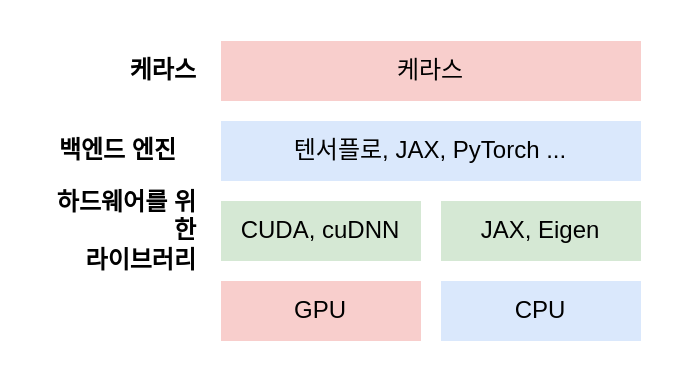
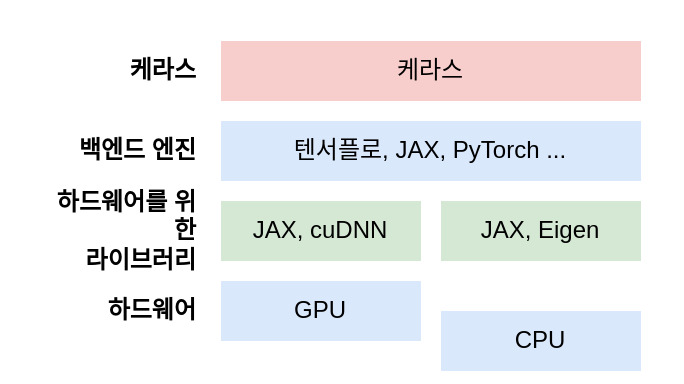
node "백엔드 엔진": moved (101, 151) -> (121, 151)
node "CUDA, cuDNN": label "CUDA, cuDNN" -> "JAX, cuDNN"
node "하드웨어": added
node "GPU": fillcolor #f8cecc -> #dae8fc
node "CPU": moved (541, 311) -> (541, 341)
